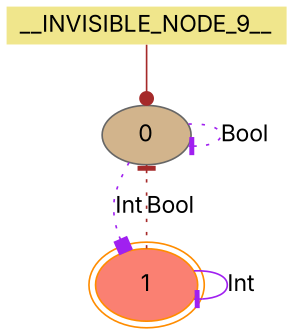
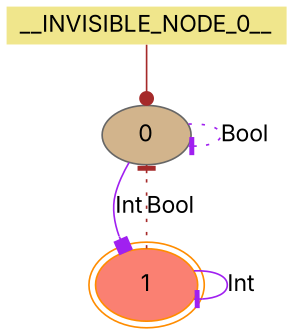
node "__INVISIBLE_NODE_9__": label "__INVISIBLE_NODE_9__" -> "__INVISIBLE_NODE_0__"
edge "0" -> "1": style dotted -> solid
